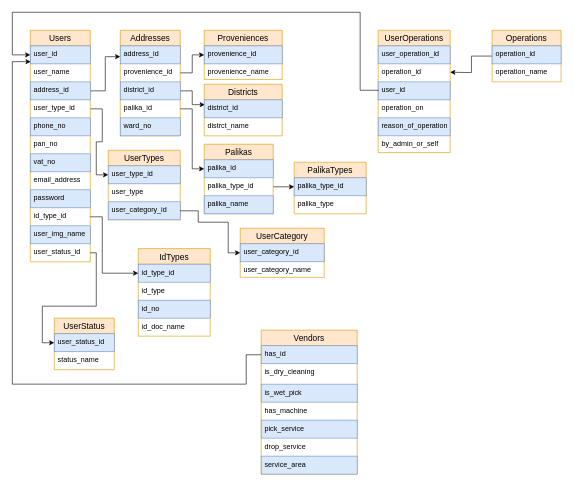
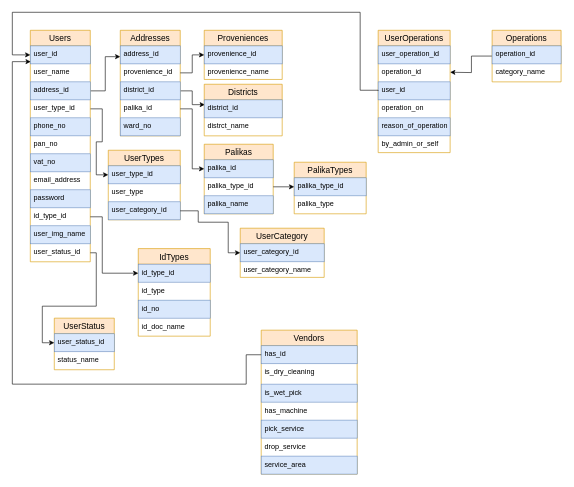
node "operation_name": label "operation_name" -> "category_name"
